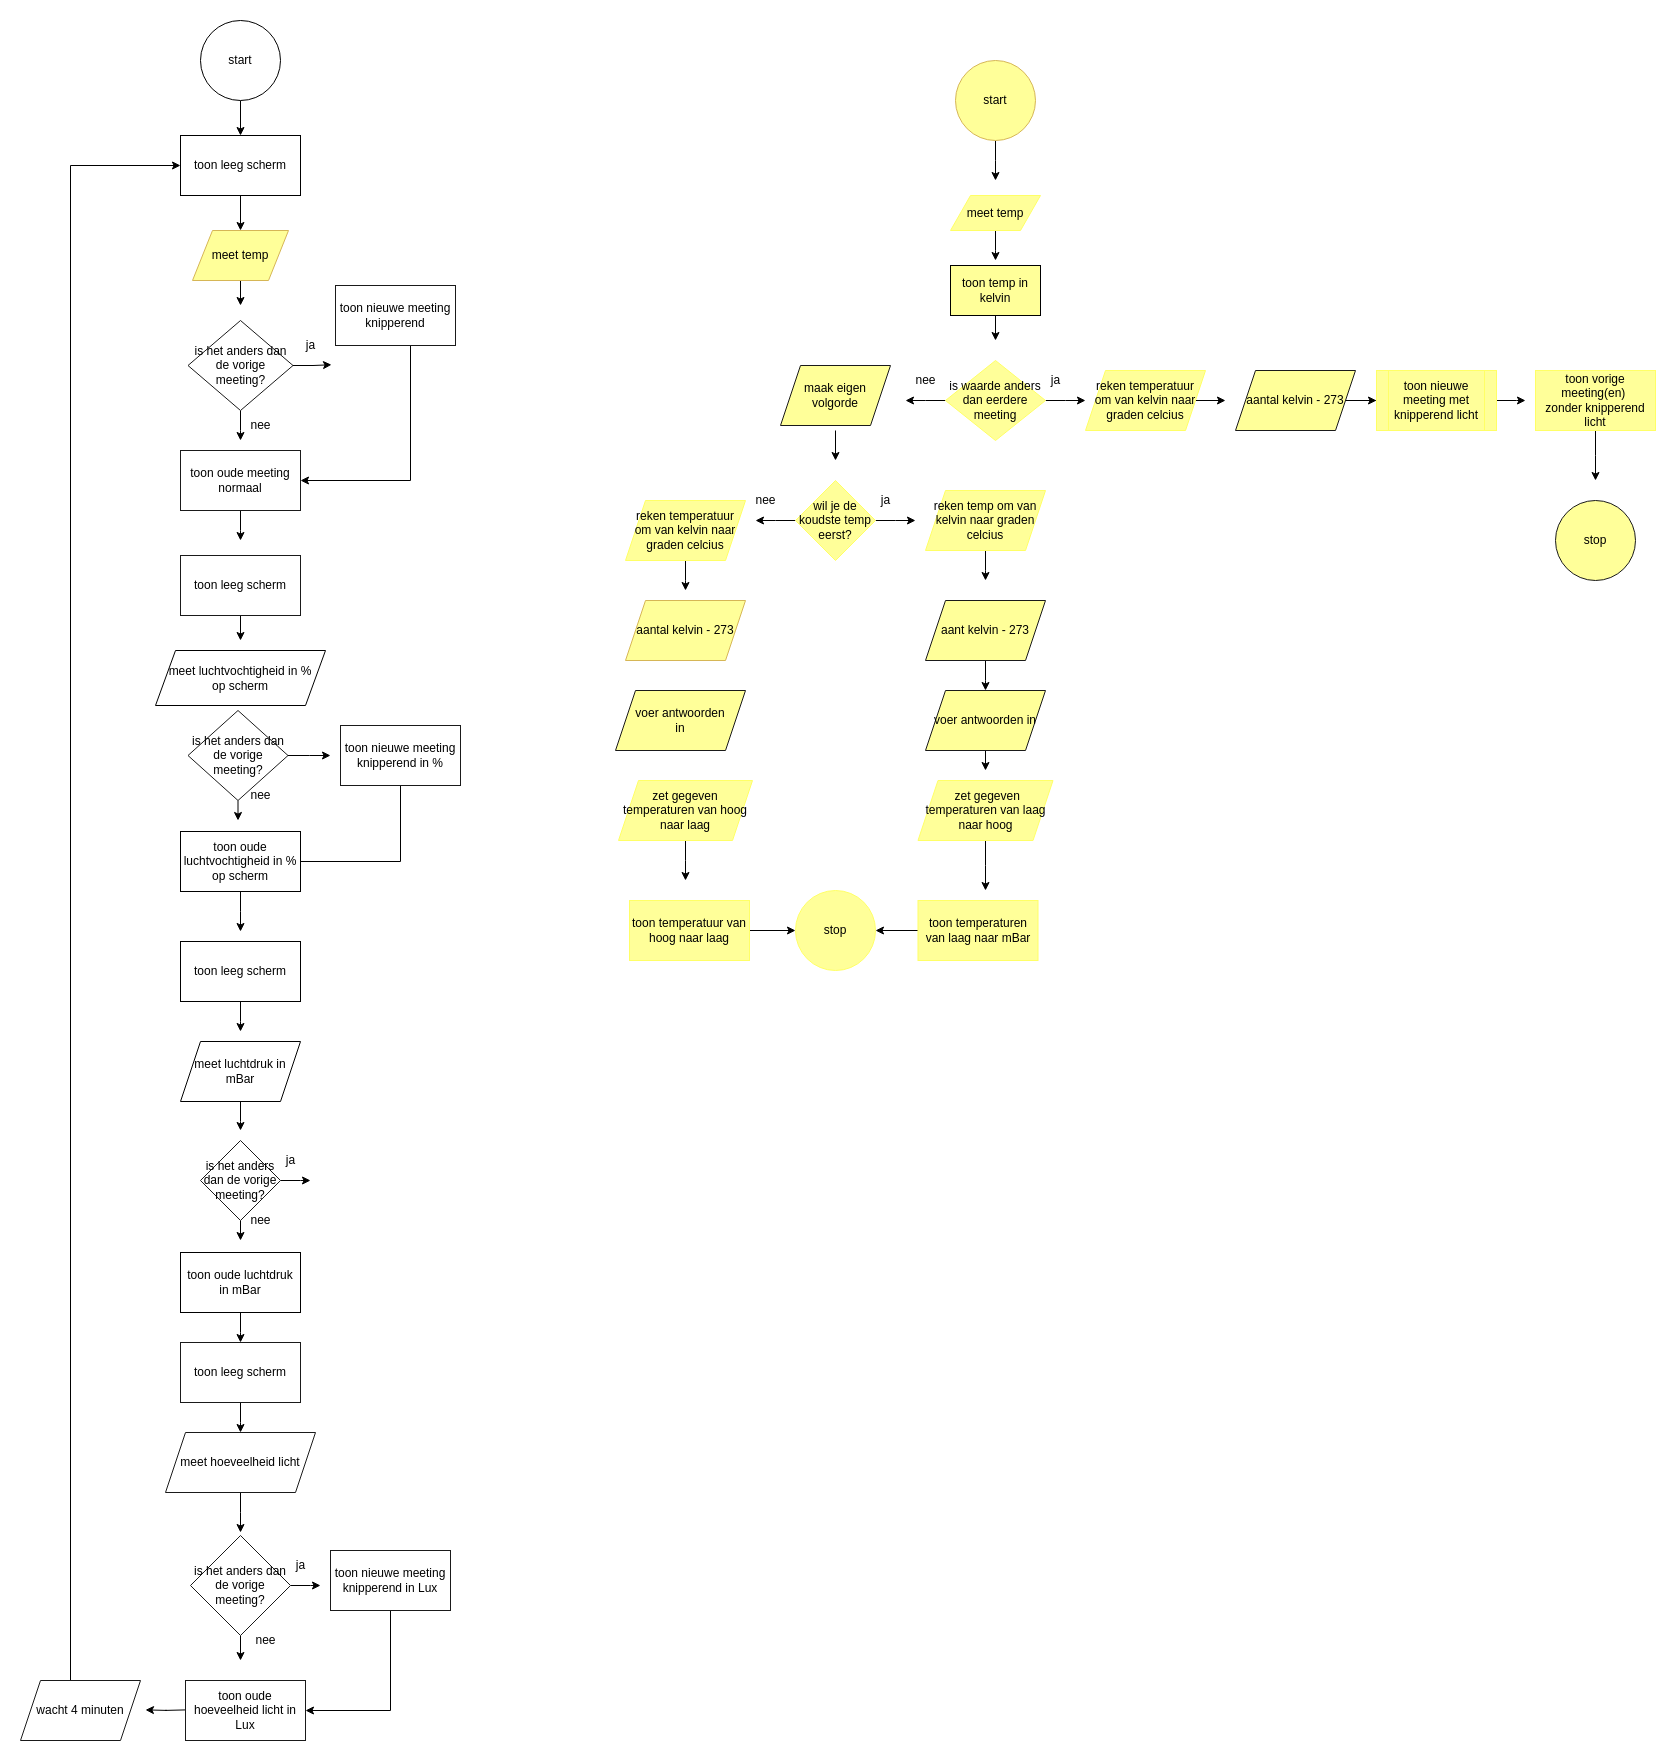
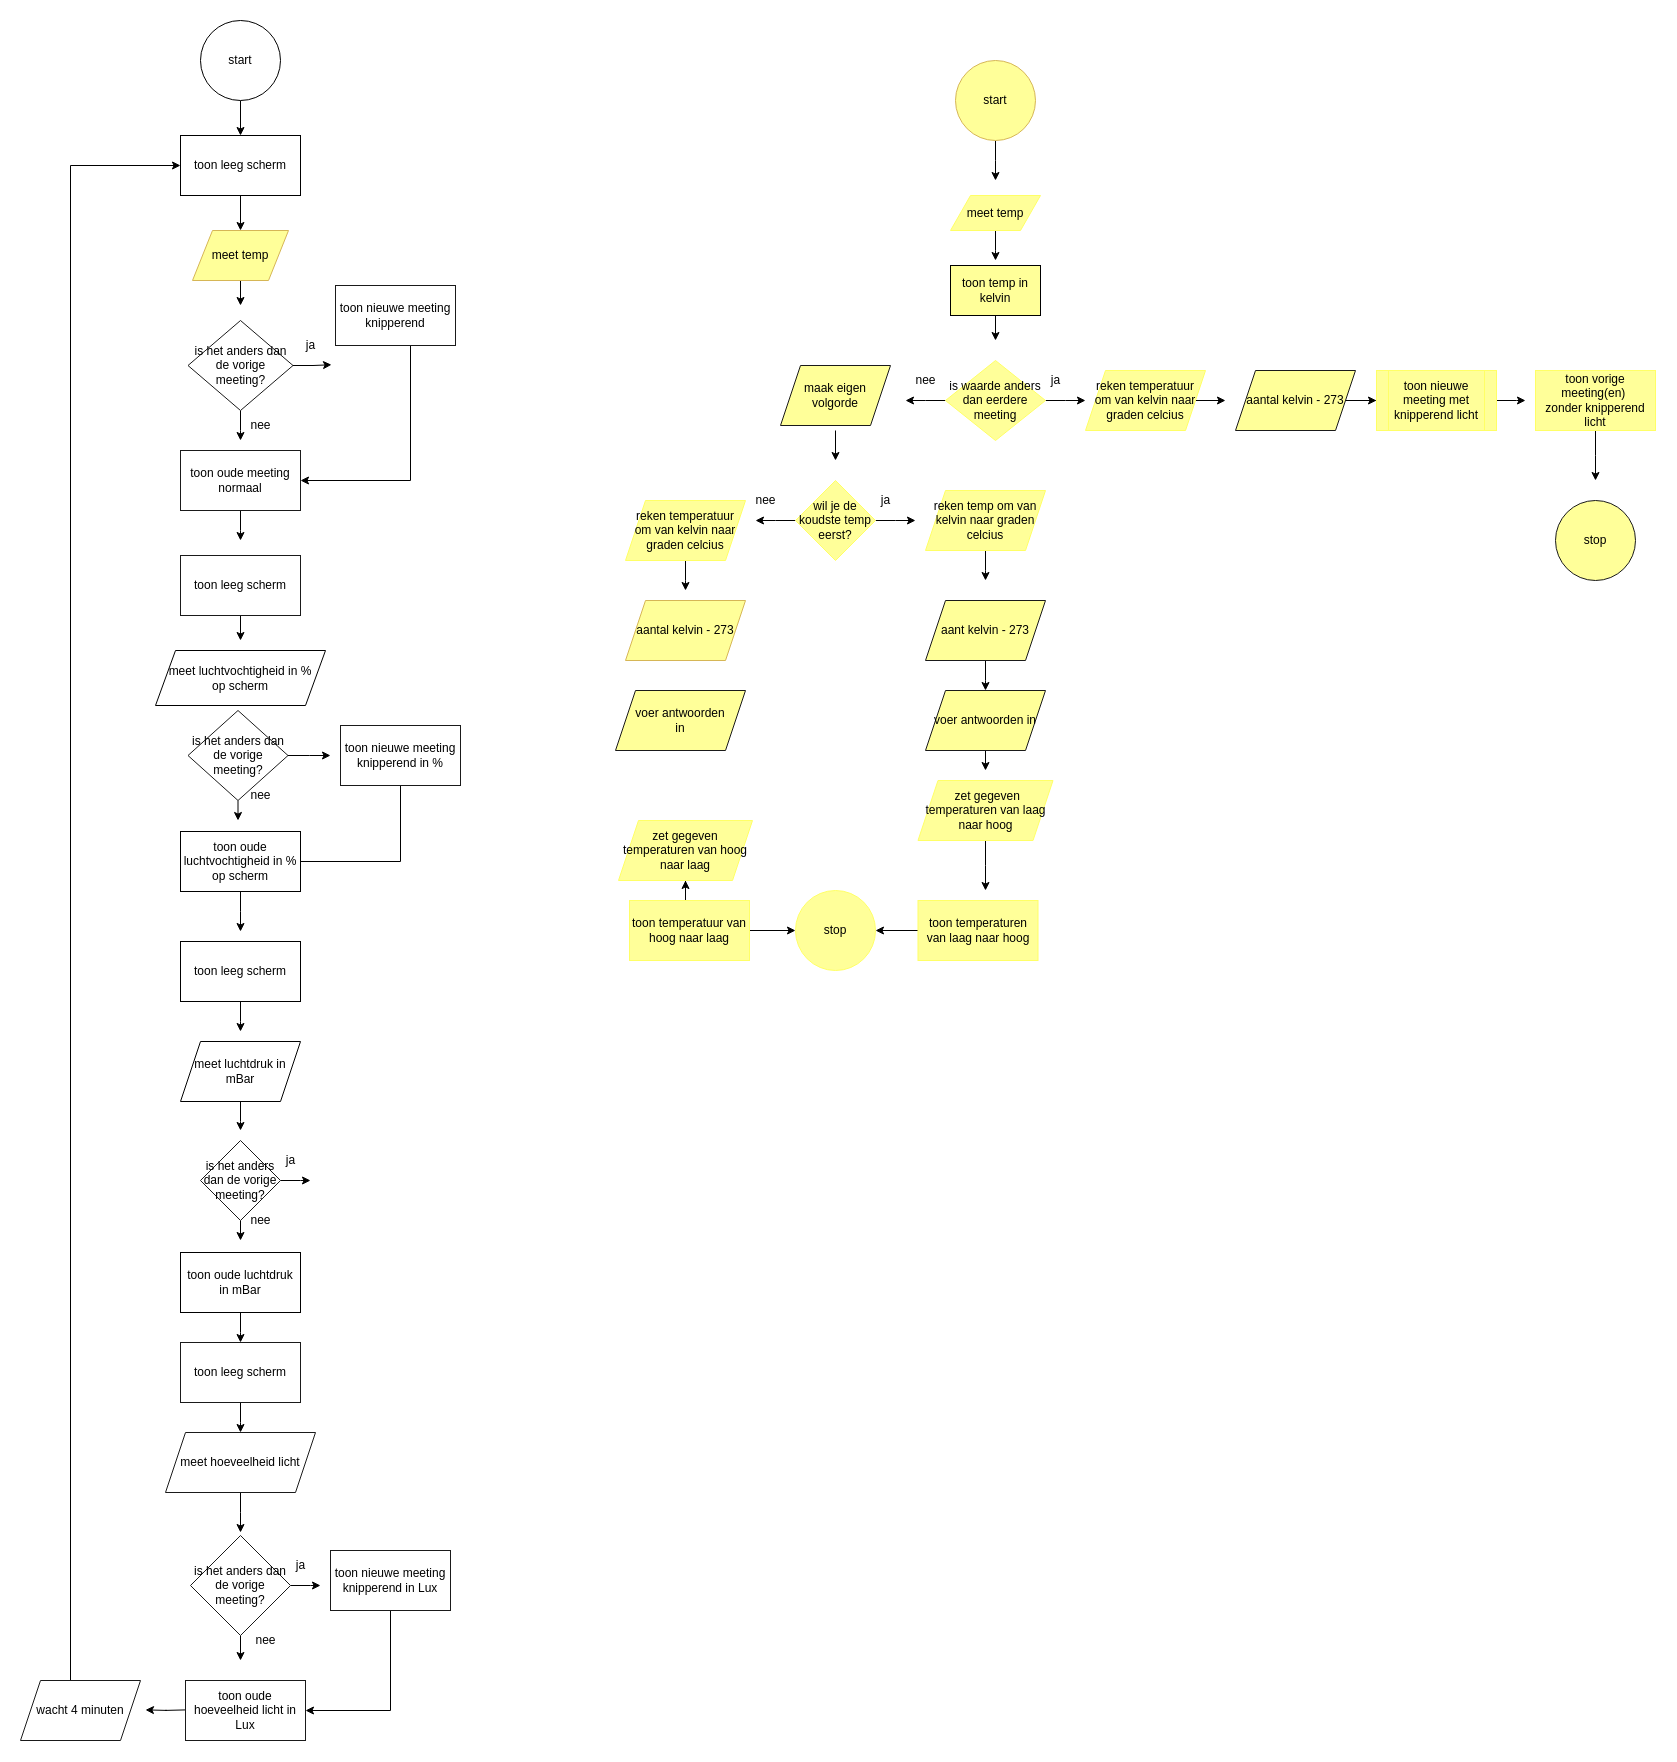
node "zet gegeven temperaturen van hoog naar laag": moved (686, 811) -> (686, 851)
node "toon temperaturen van laag naar mBar": label "toon temperaturen van laag naar mBar" -> "toon temperaturen van laag naar hoog"
